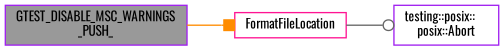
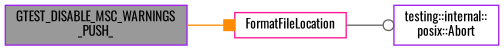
node "testing::posix:: posix::Abort": label "testing::posix:: posix::Abort" -> "testing::internal:: posix::Abort"
